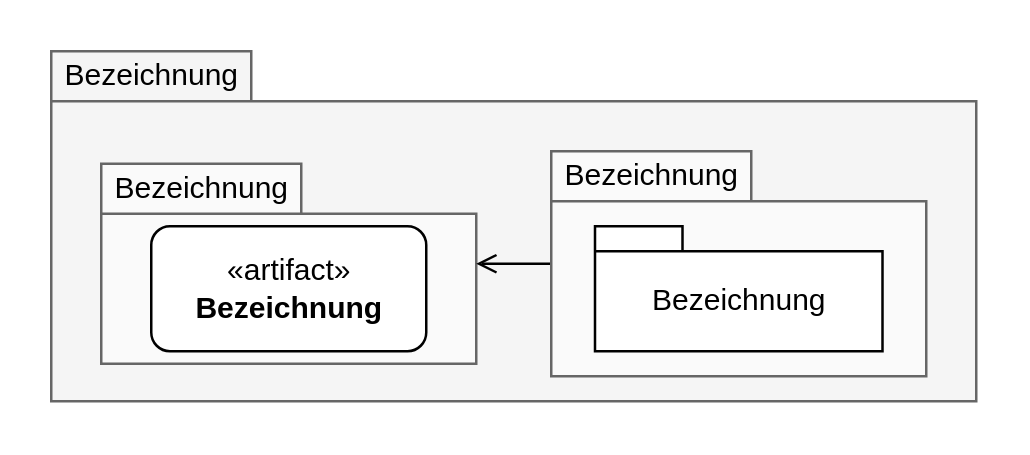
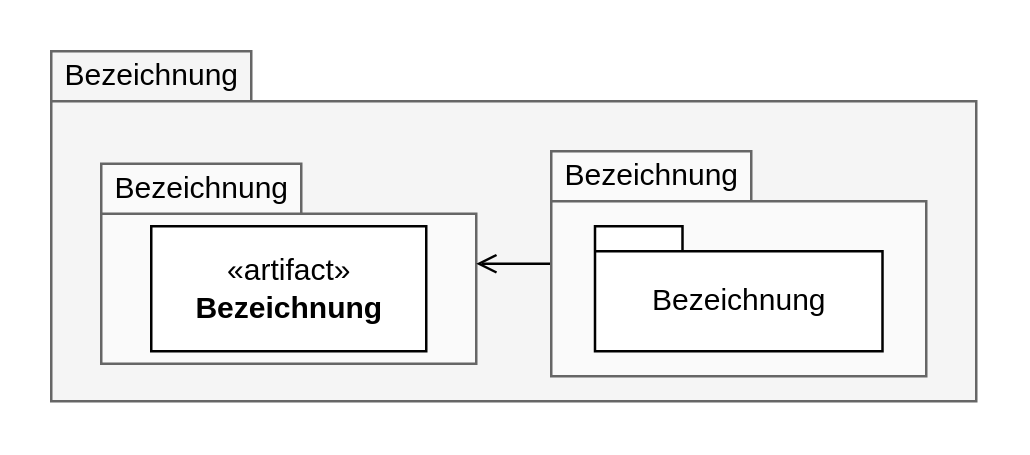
node "«artifact» Bezeichnung": shape rounded rectangle -> rectangle
